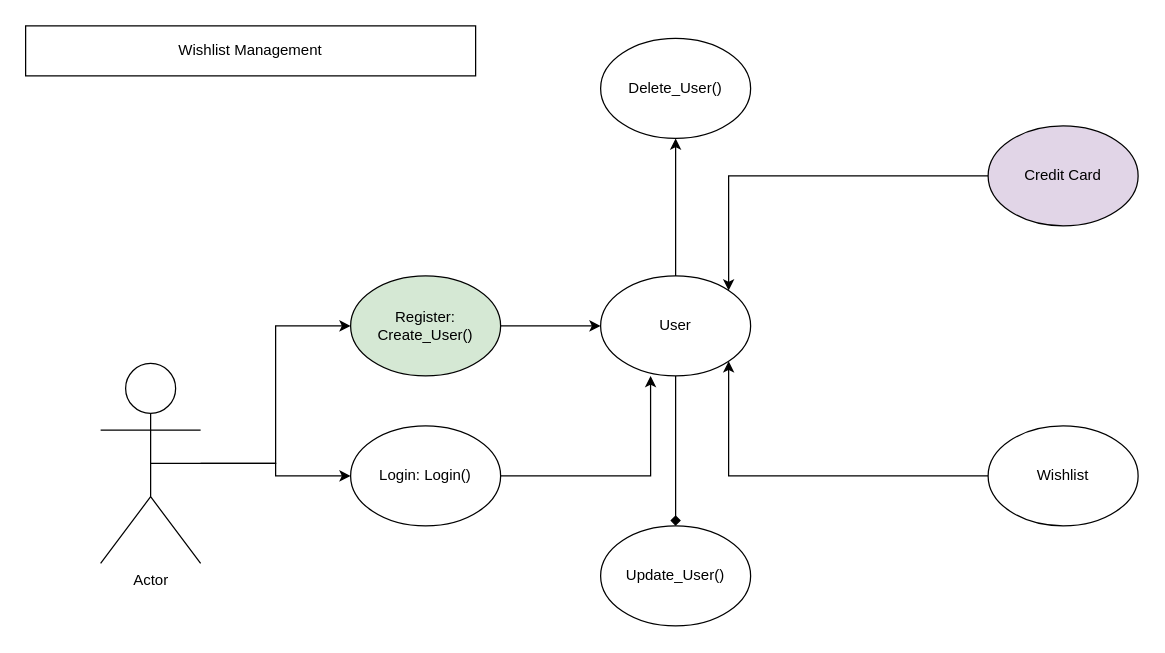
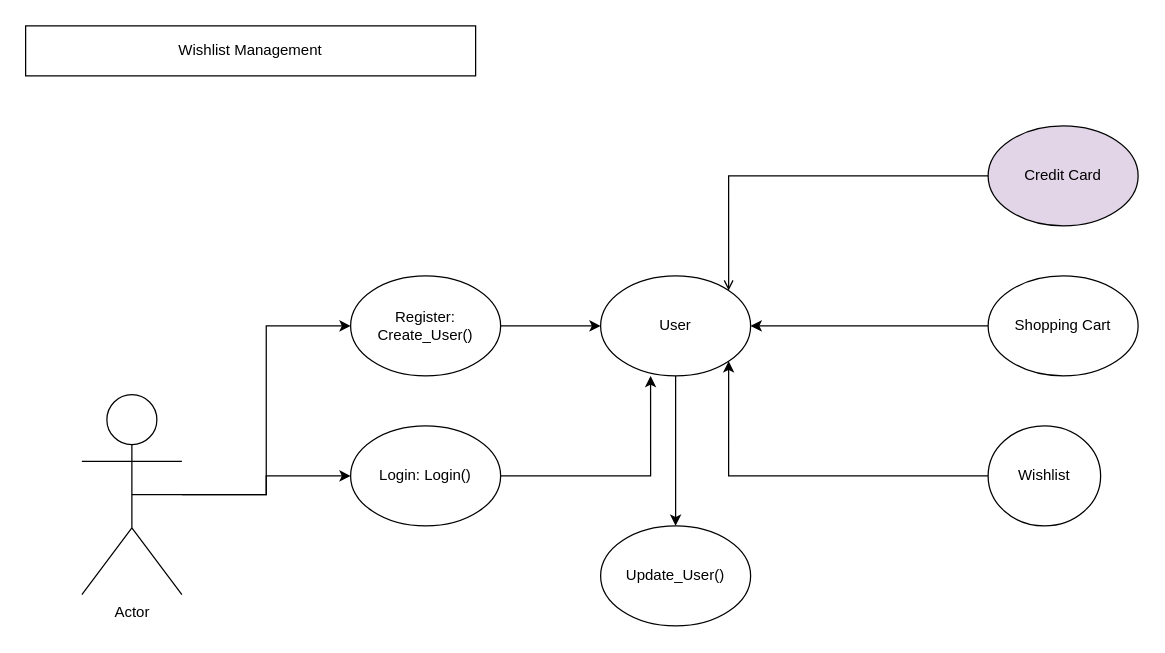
node "Delete_User()": removed
edge "User" -> "Delete_User()": removed
edge "Credit Card" -> "User": arrowhead classic -> open
node "Register: Create_User()": fillcolor #d5e8d4 -> #ffffff
edge "Shopping Cart" -> "User": added
node "Shopping Cart": added
node "Actor": moved (151, 463) -> (132, 494)
node "Wishlist": size 150x100 -> 113x100
edge "User" -> "Update_User()": arrowhead diamond -> classic
